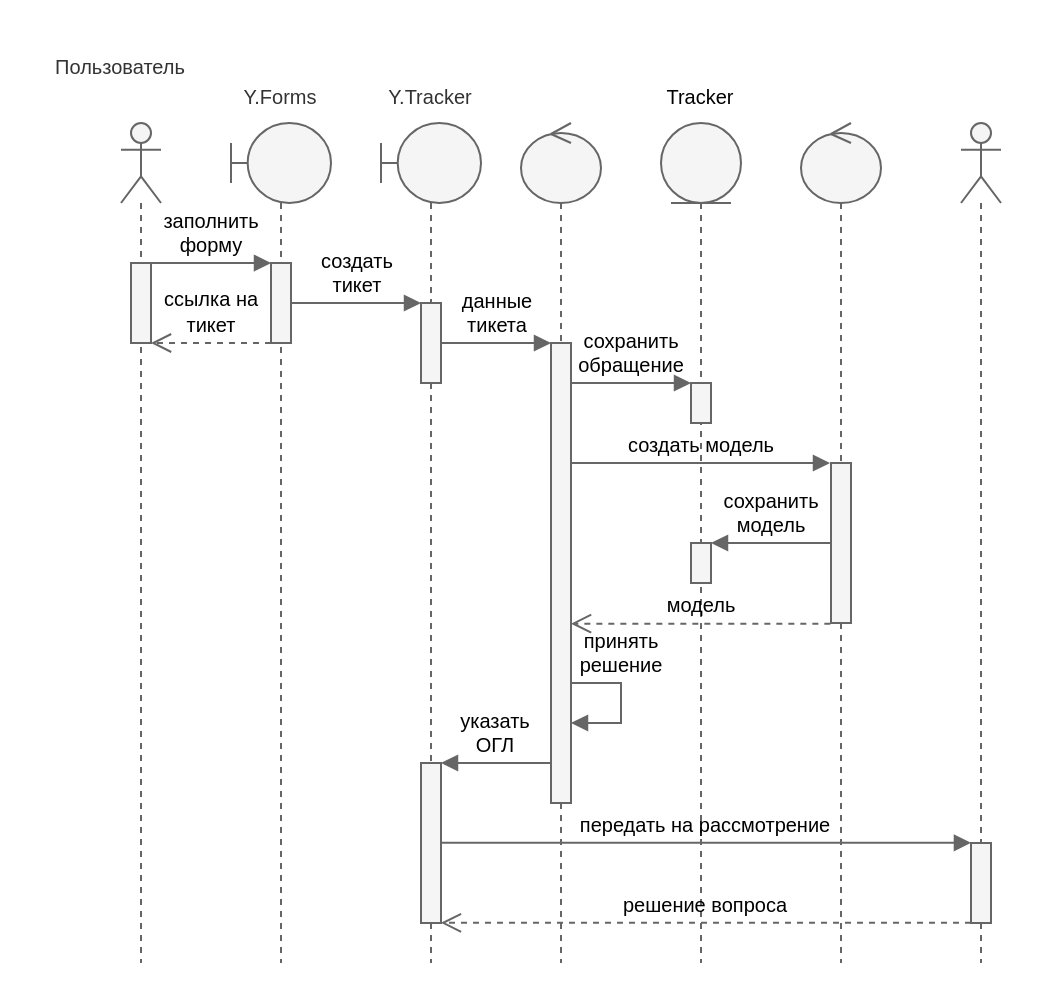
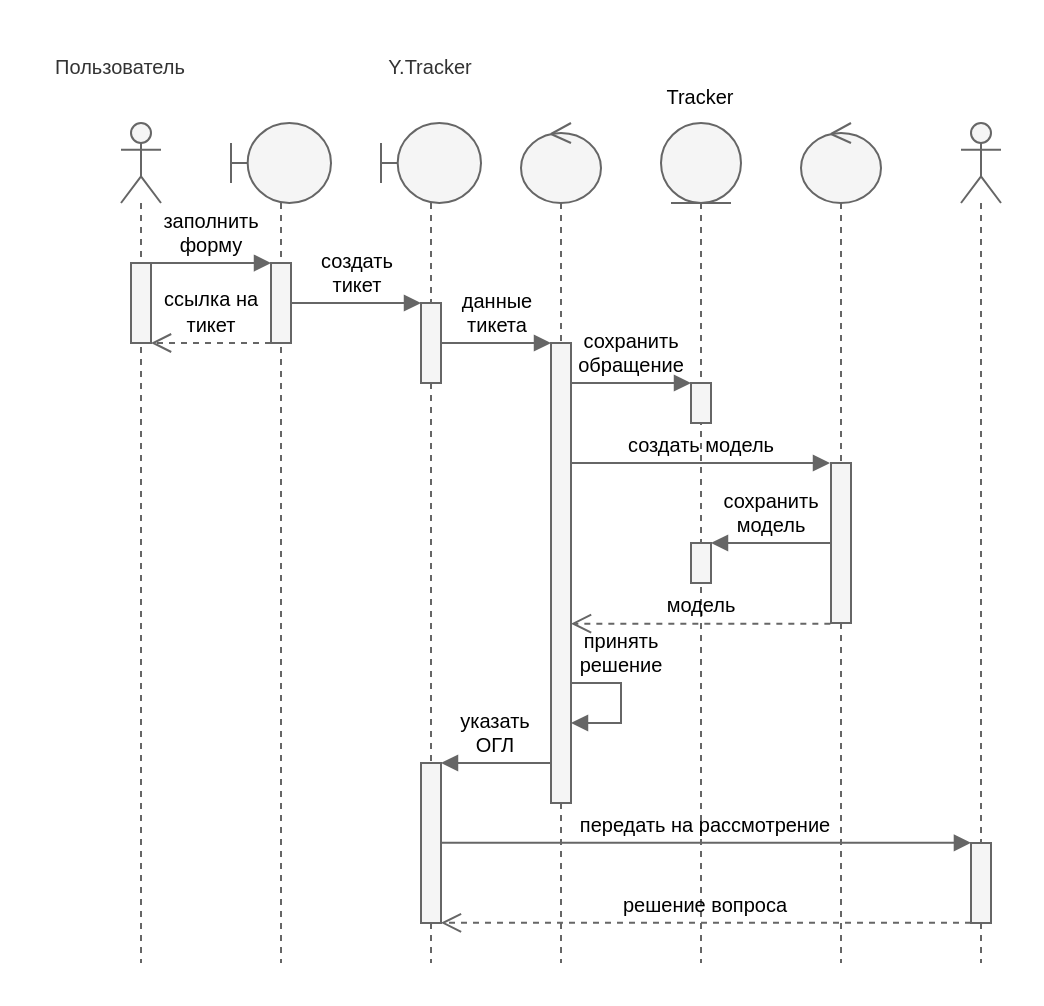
node "Y.Forms": removed
node "Y.Tracker": moved (431, 97) -> (431, 67)
